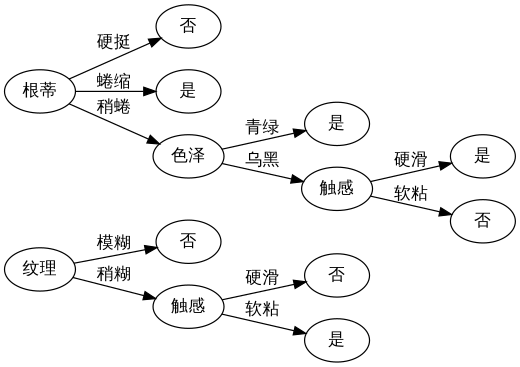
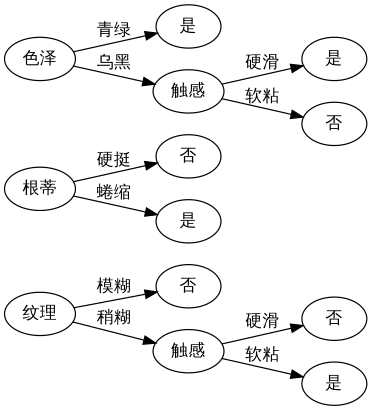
edge "根蒂" -> "色泽": removed, label "稍蜷"
